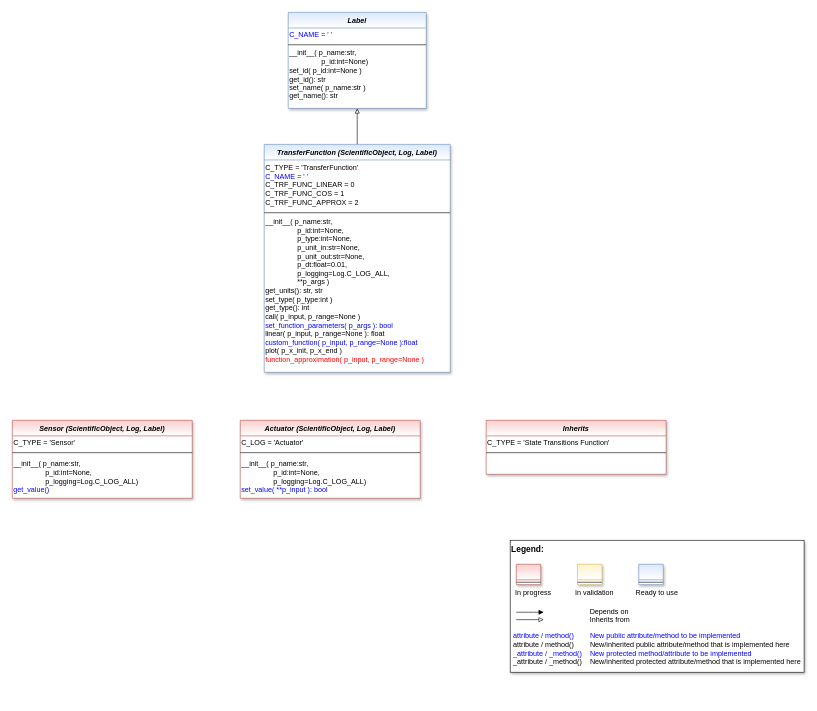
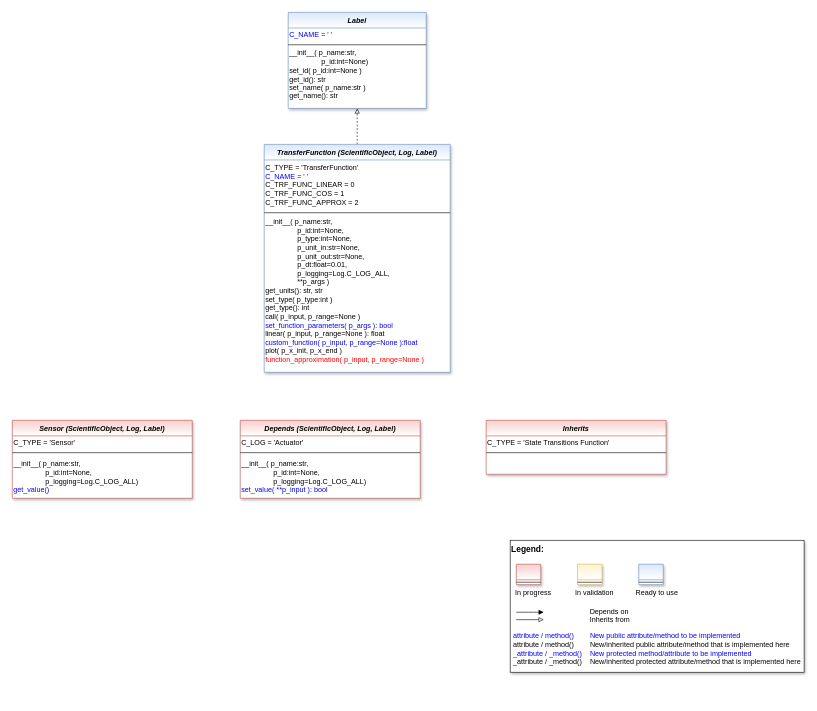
edge "TransferFunction (ScientificObject, Log, Label)" -> "Label": style solid -> dashed
node "Actuator (ScientificObject, Log, Label)": label "Actuator (ScientificObject, Log, Label)" -> "Depends (ScientificObject, Log, Label)"
